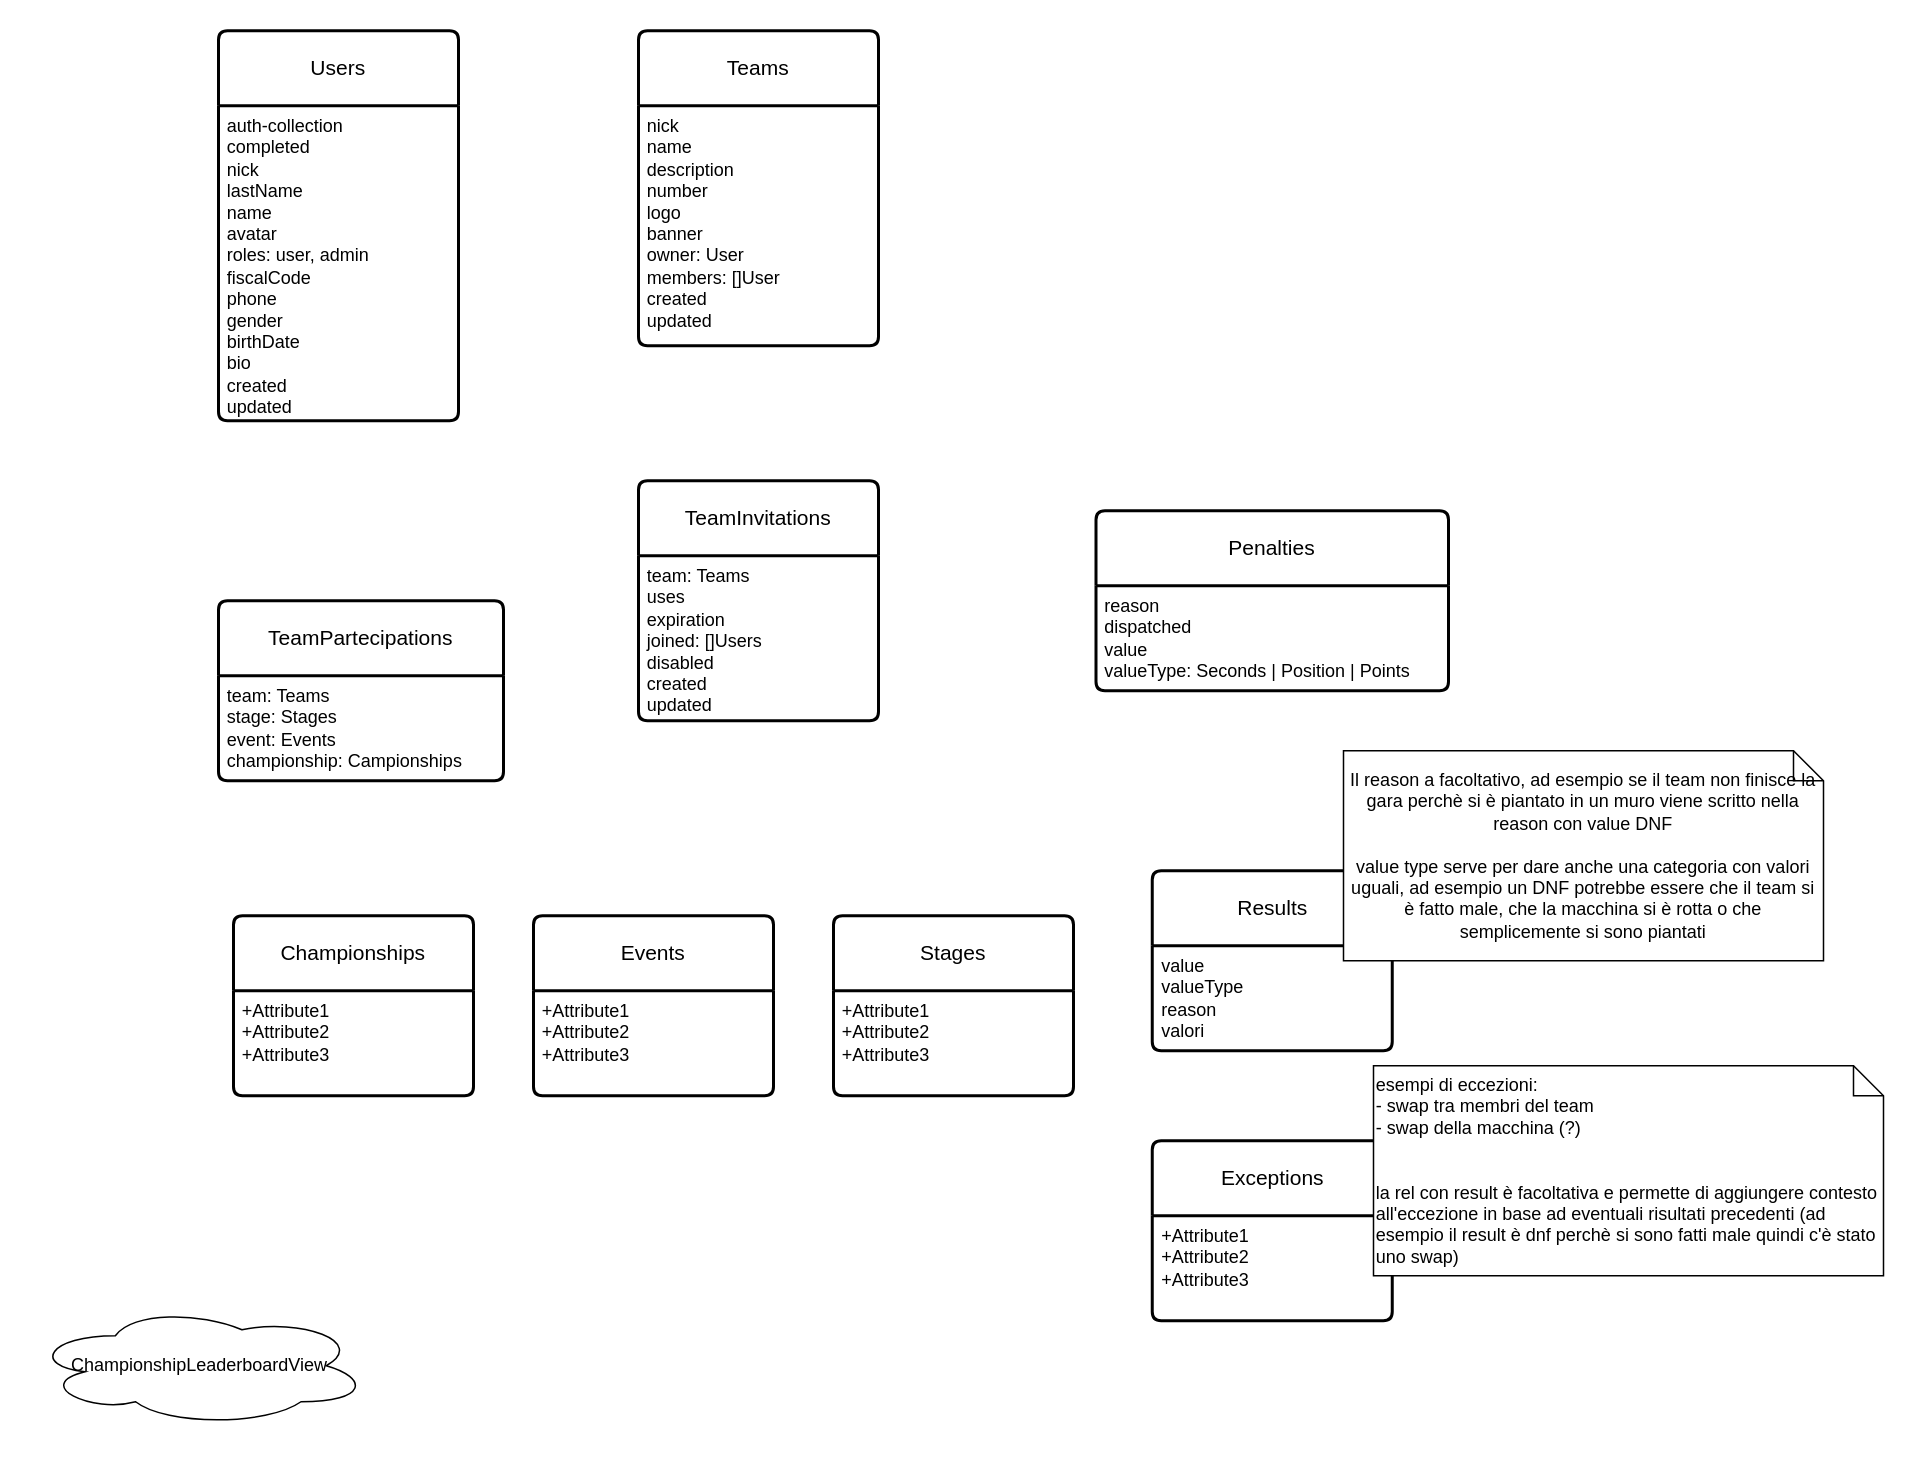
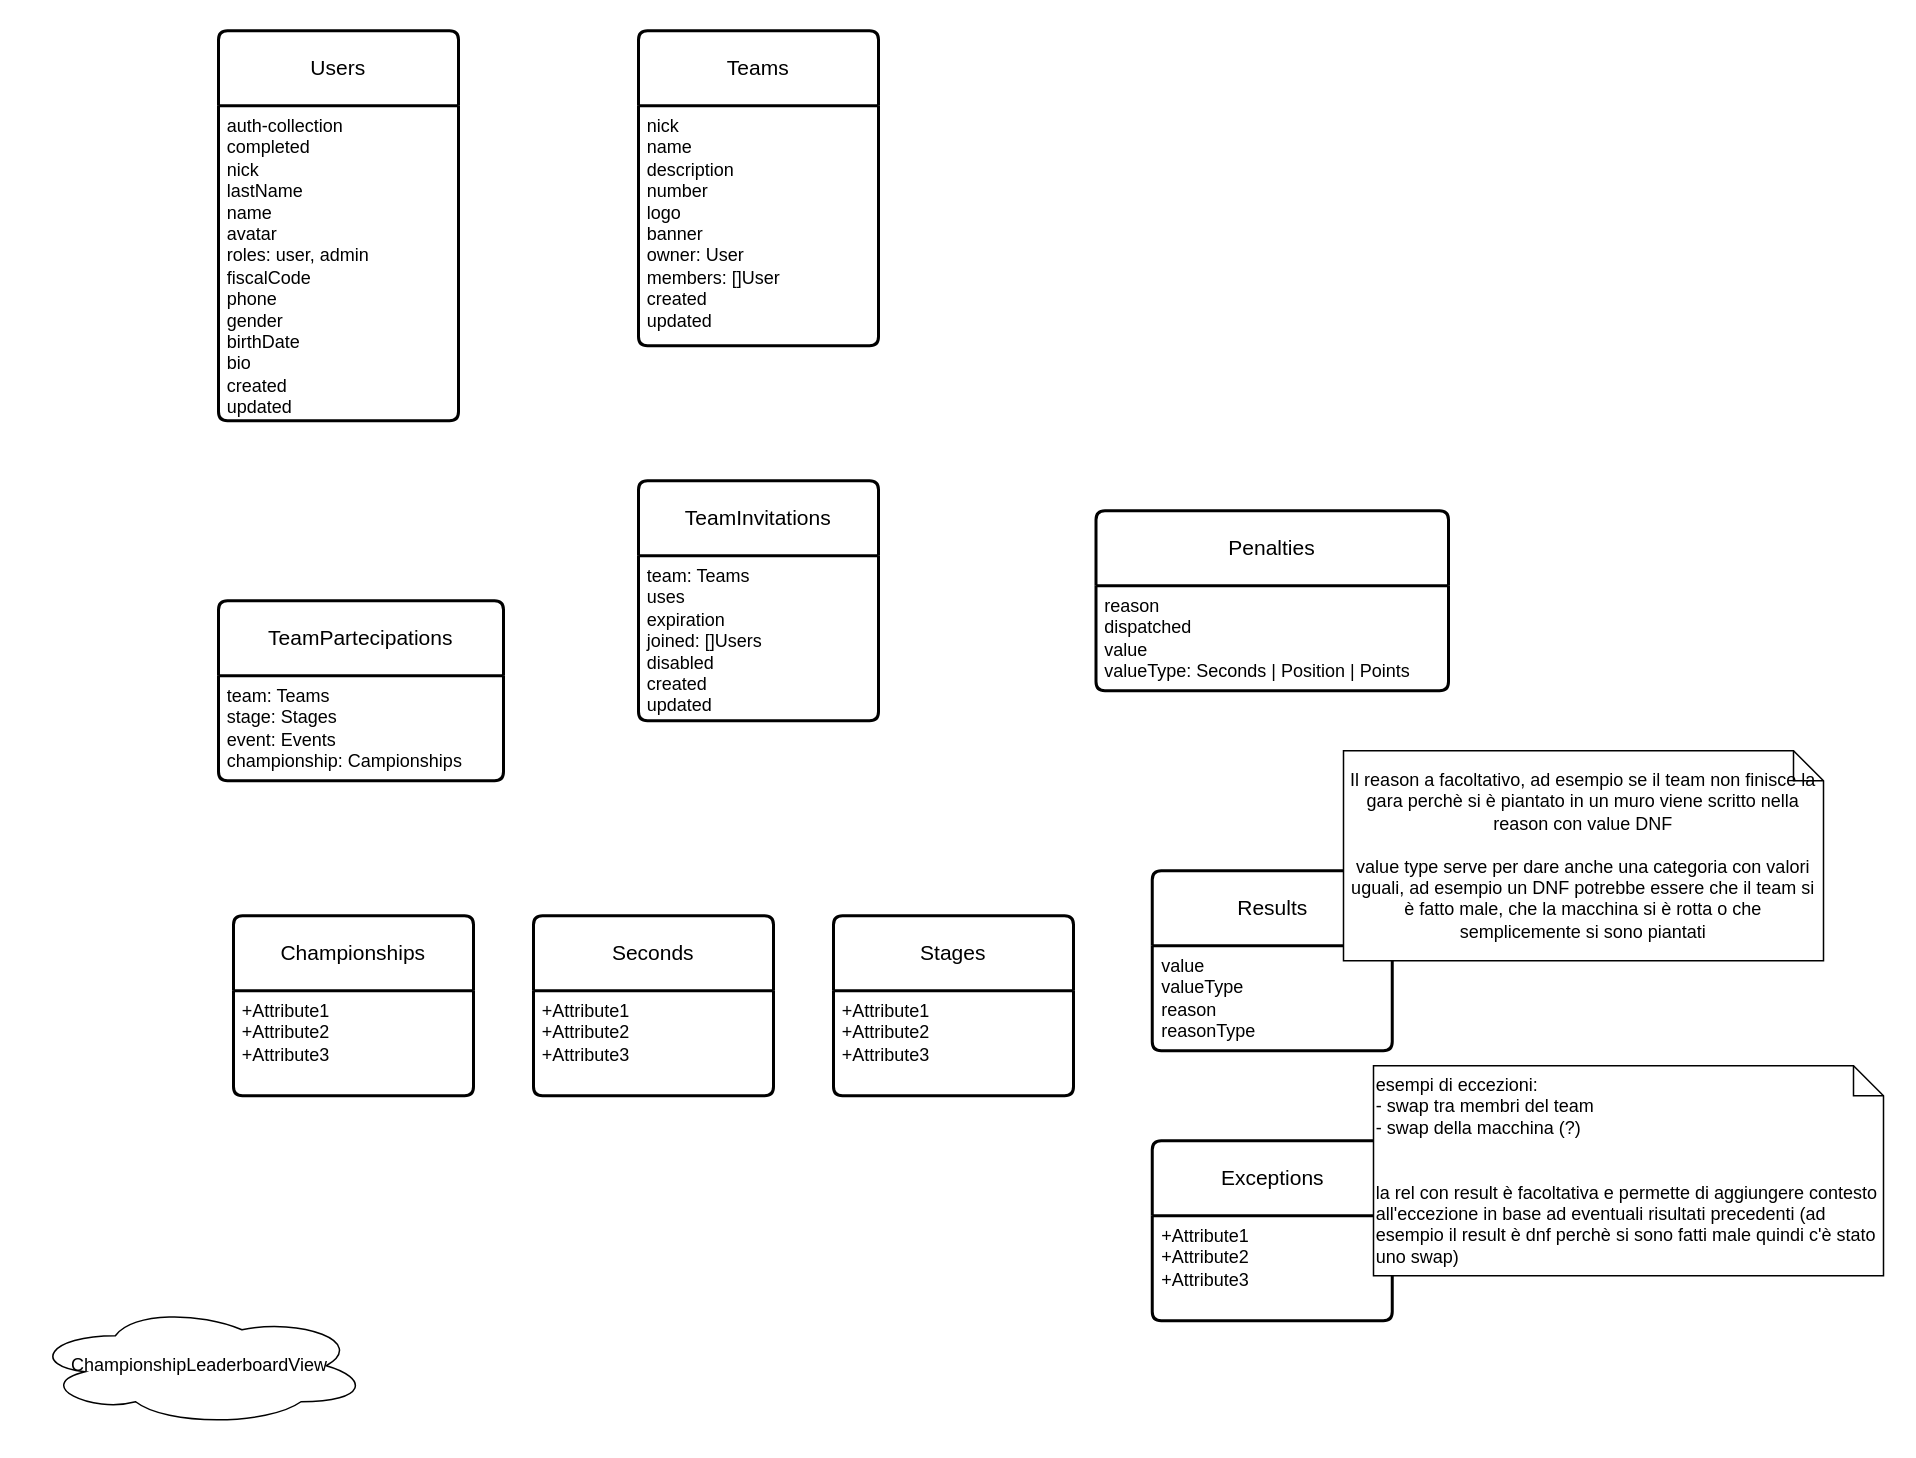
node "Events": label "Events" -> "Seconds"
node "value valueType reason valori": label "value valueType reason valori" -> "value valueType reason reasonType"
